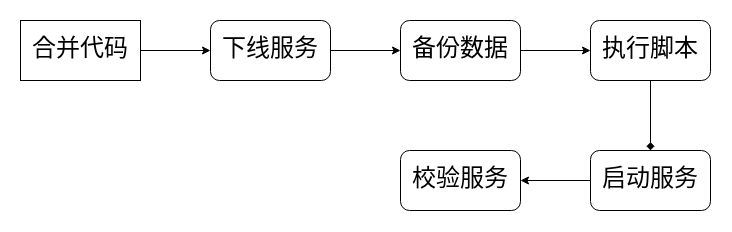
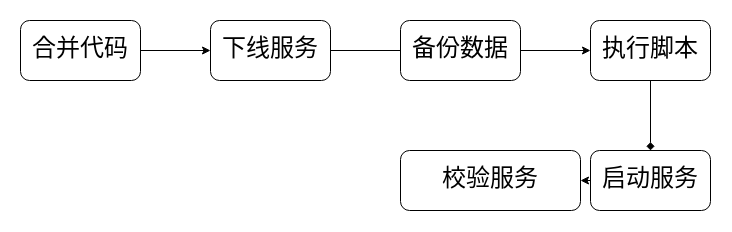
node "合并代码": shape rectangle -> rounded rectangle
edge "下线服务" -> "备份数据": arrowhead classic -> none
node "校验服务": size 120x60 -> 180x60
